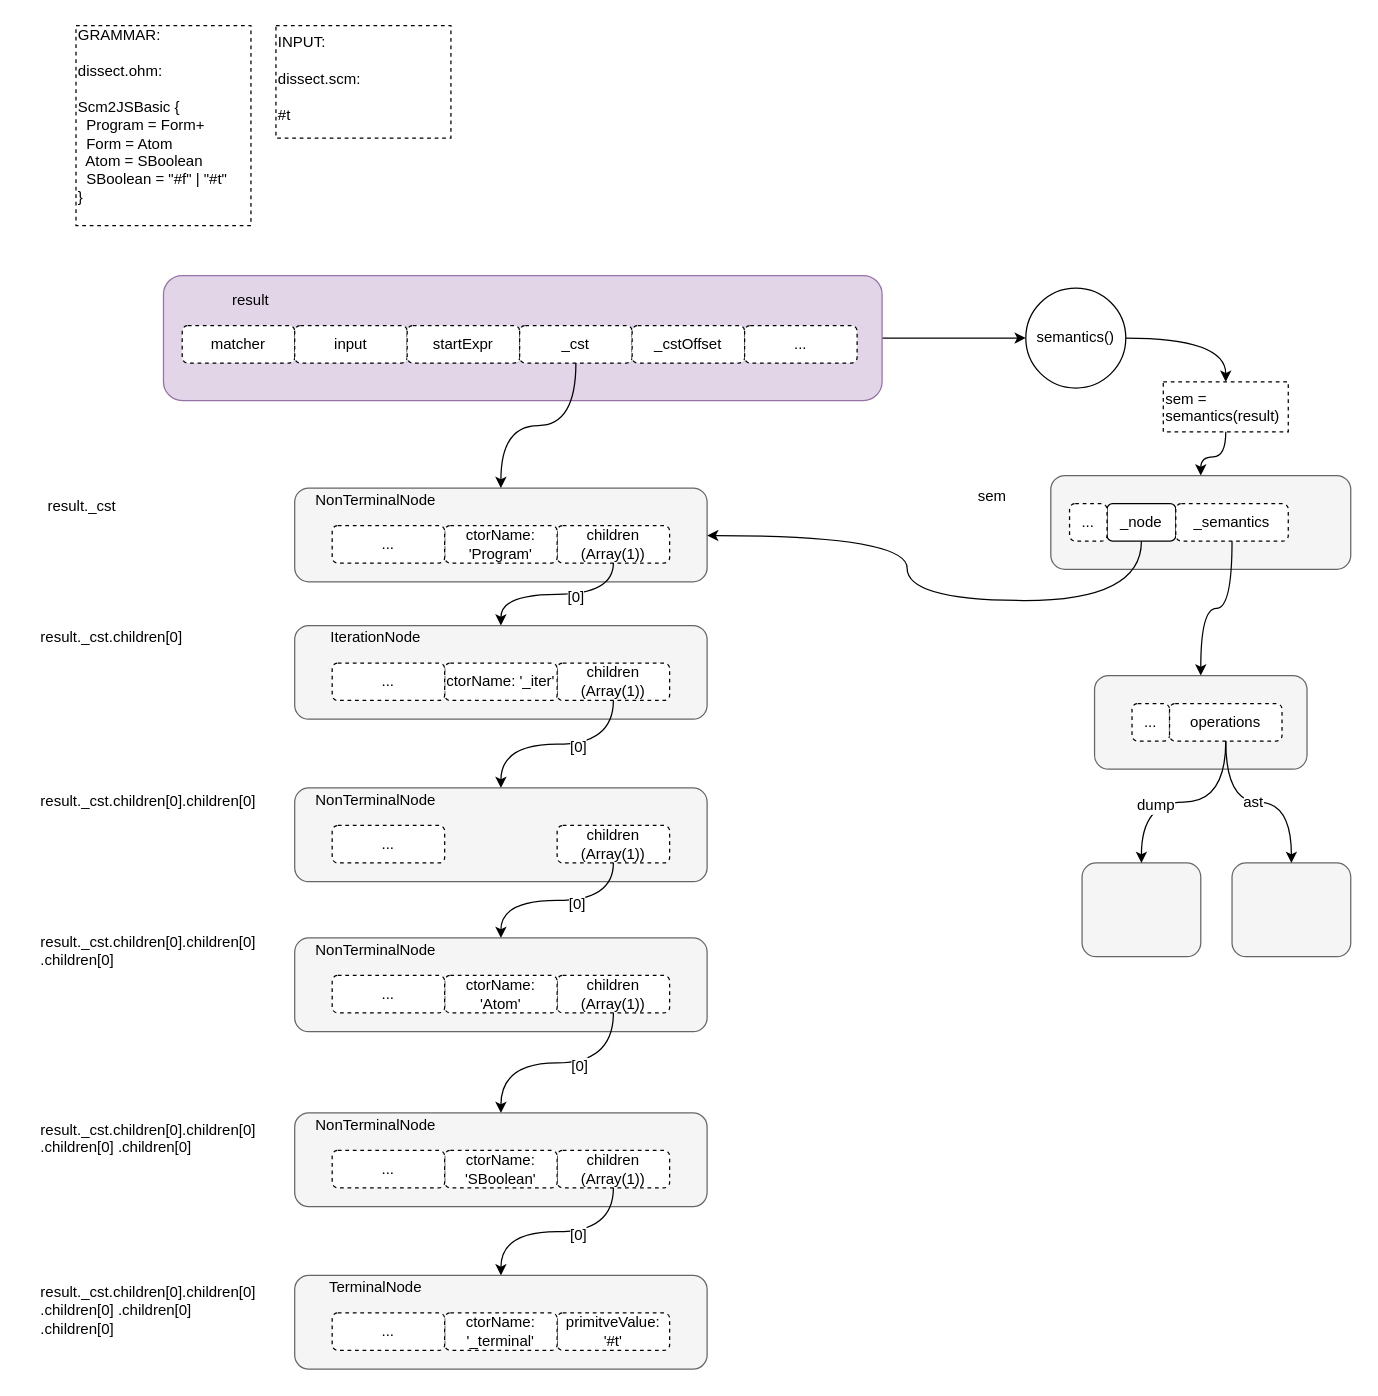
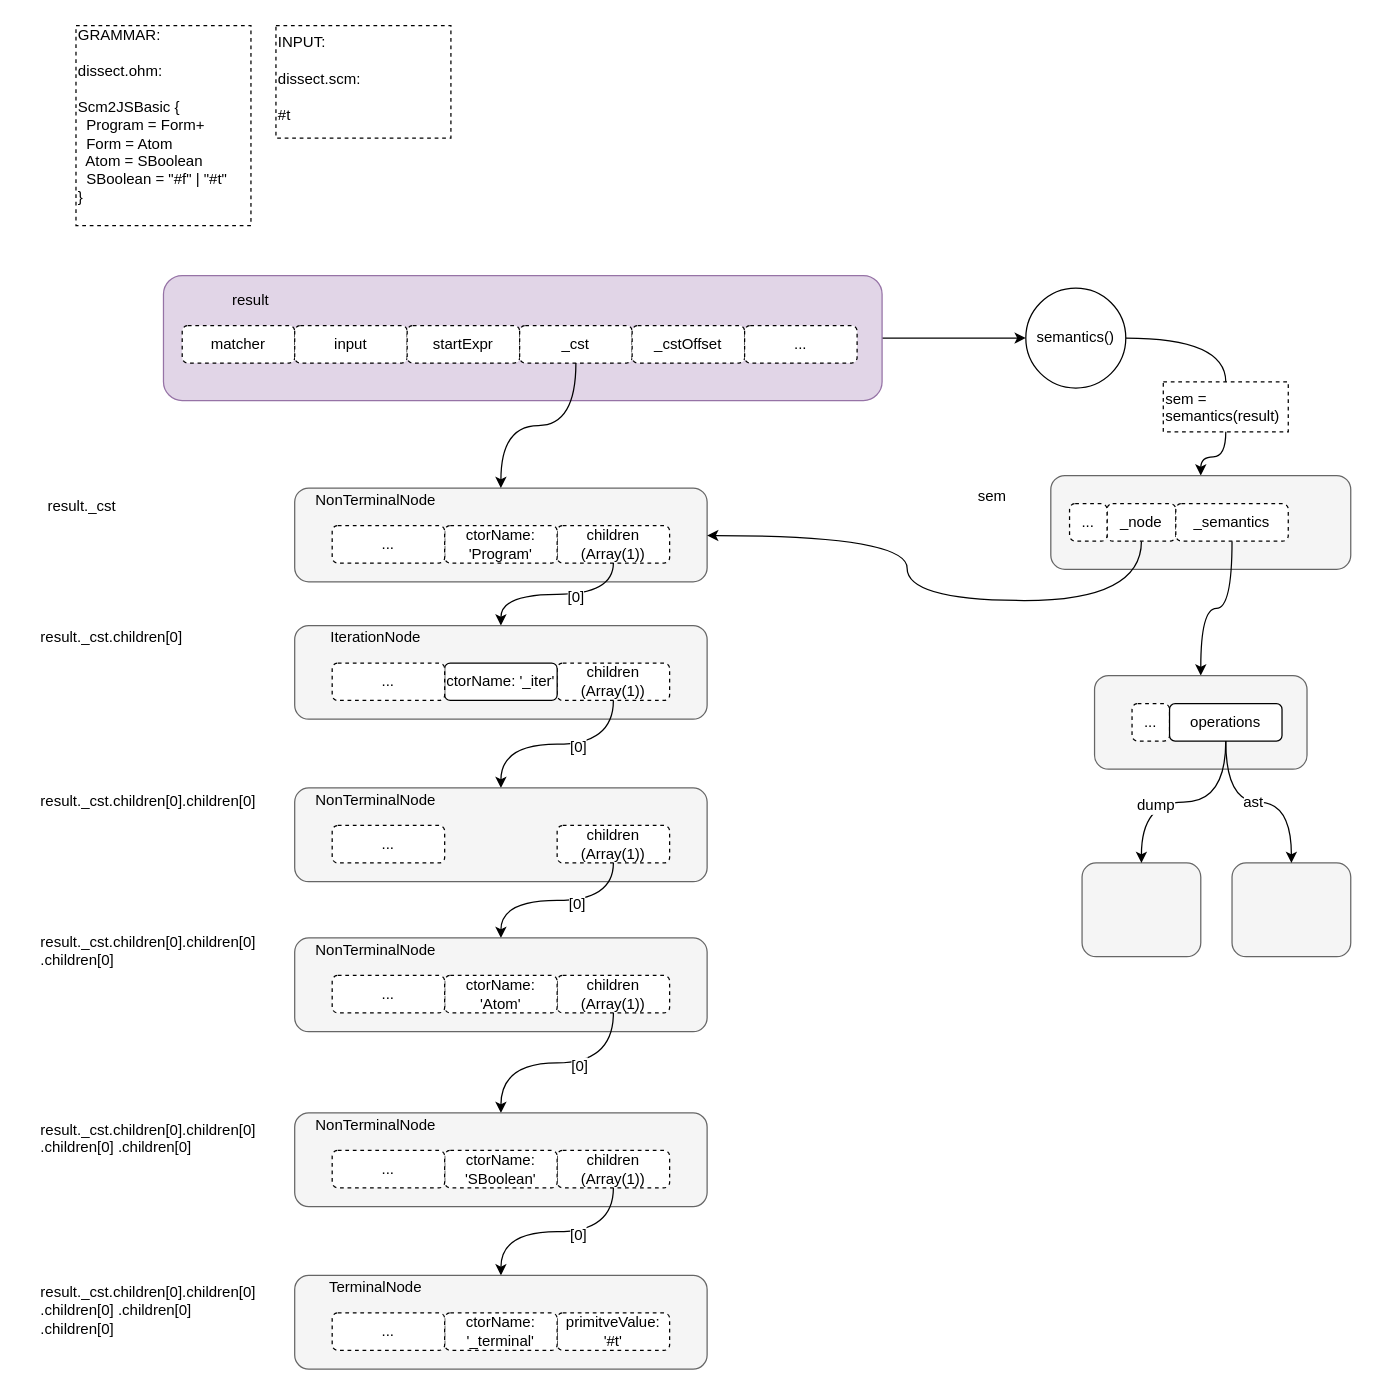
edge "semantics()" -> "sem = semantics(result)": arrowhead classic -> none
node "_node": style solid -> dashed
node "ctorName: '_iter'": style dashed -> solid
node "operations": style dashed -> solid
